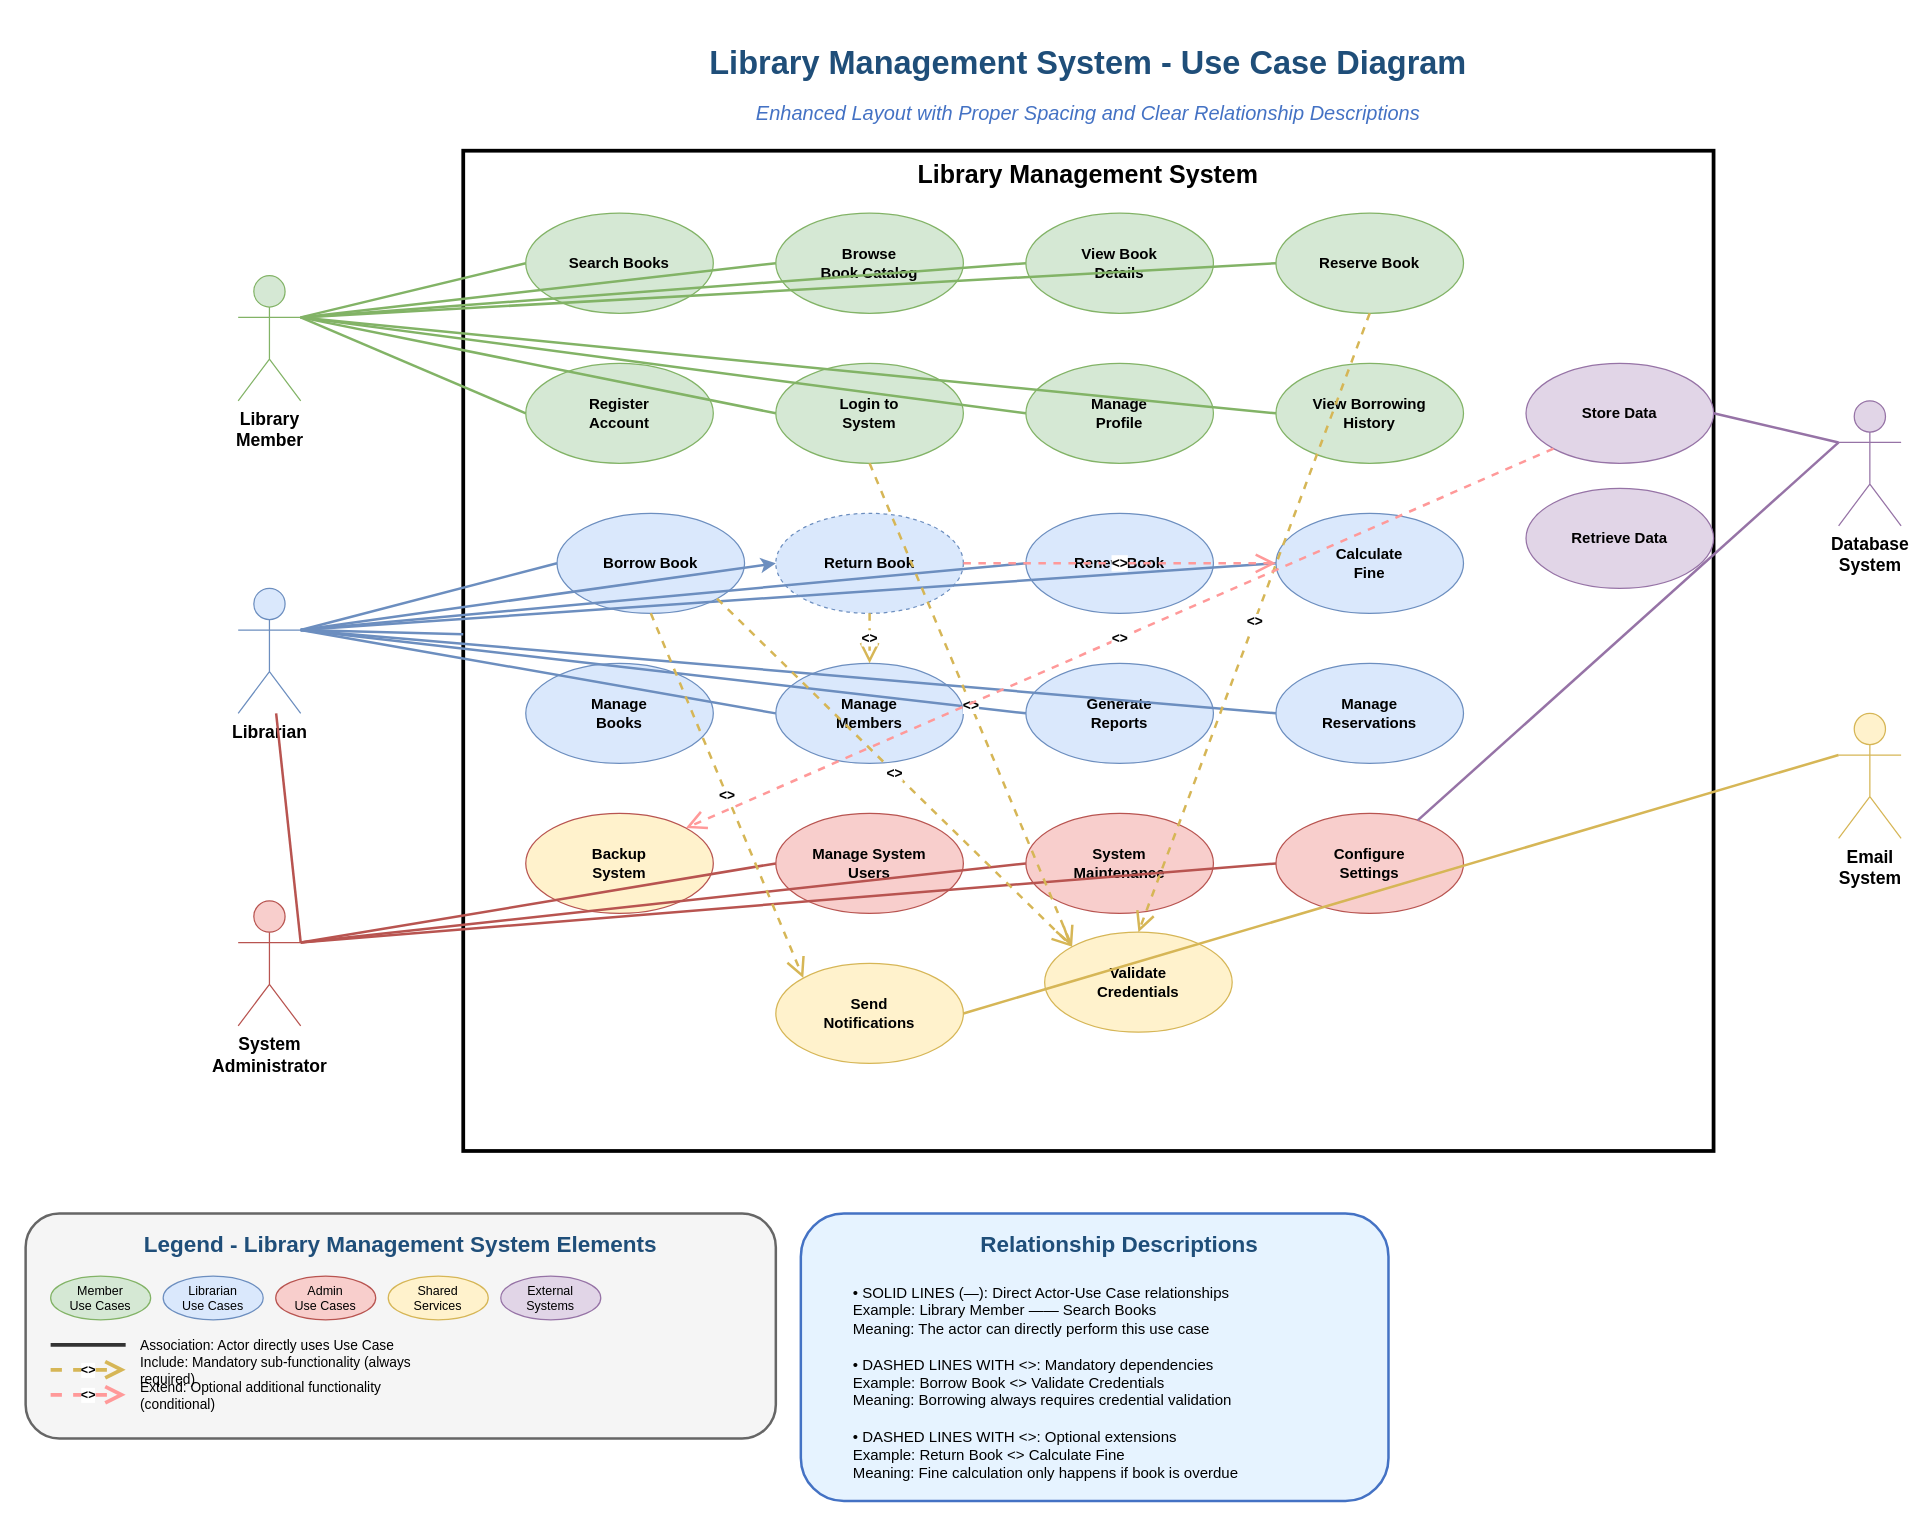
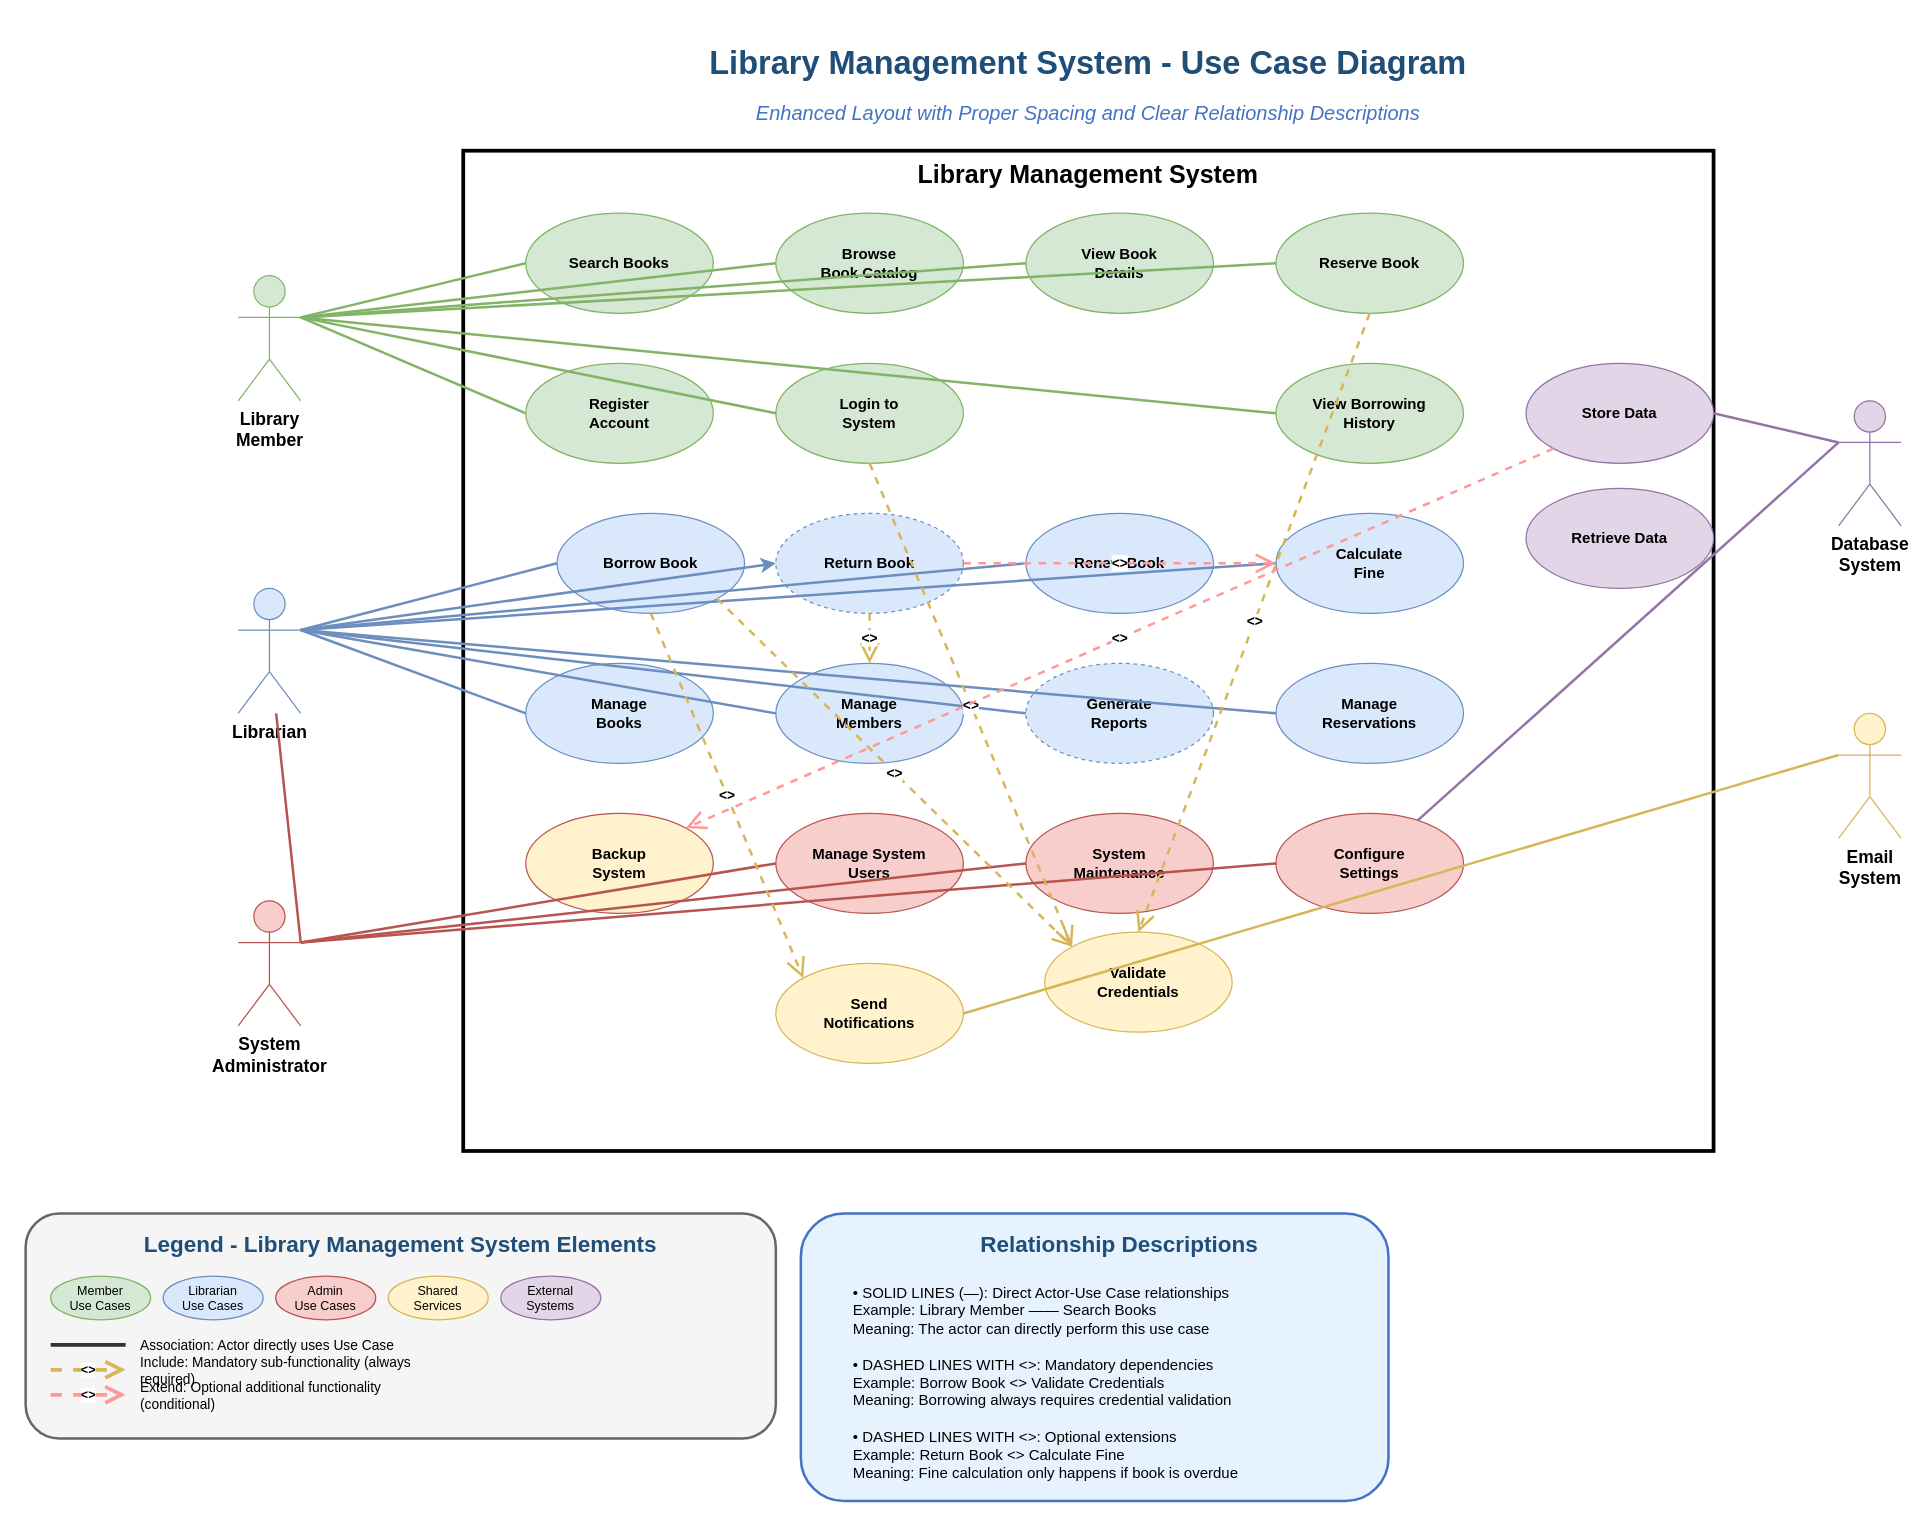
edge "Library Member" -- "Manage Profile": removed
node "Manage Profile": removed
edge "Librarian" -- "Library Management System": now "Librarian" -- "Manage Books"
node "Generate Reports": style solid -> dashed
